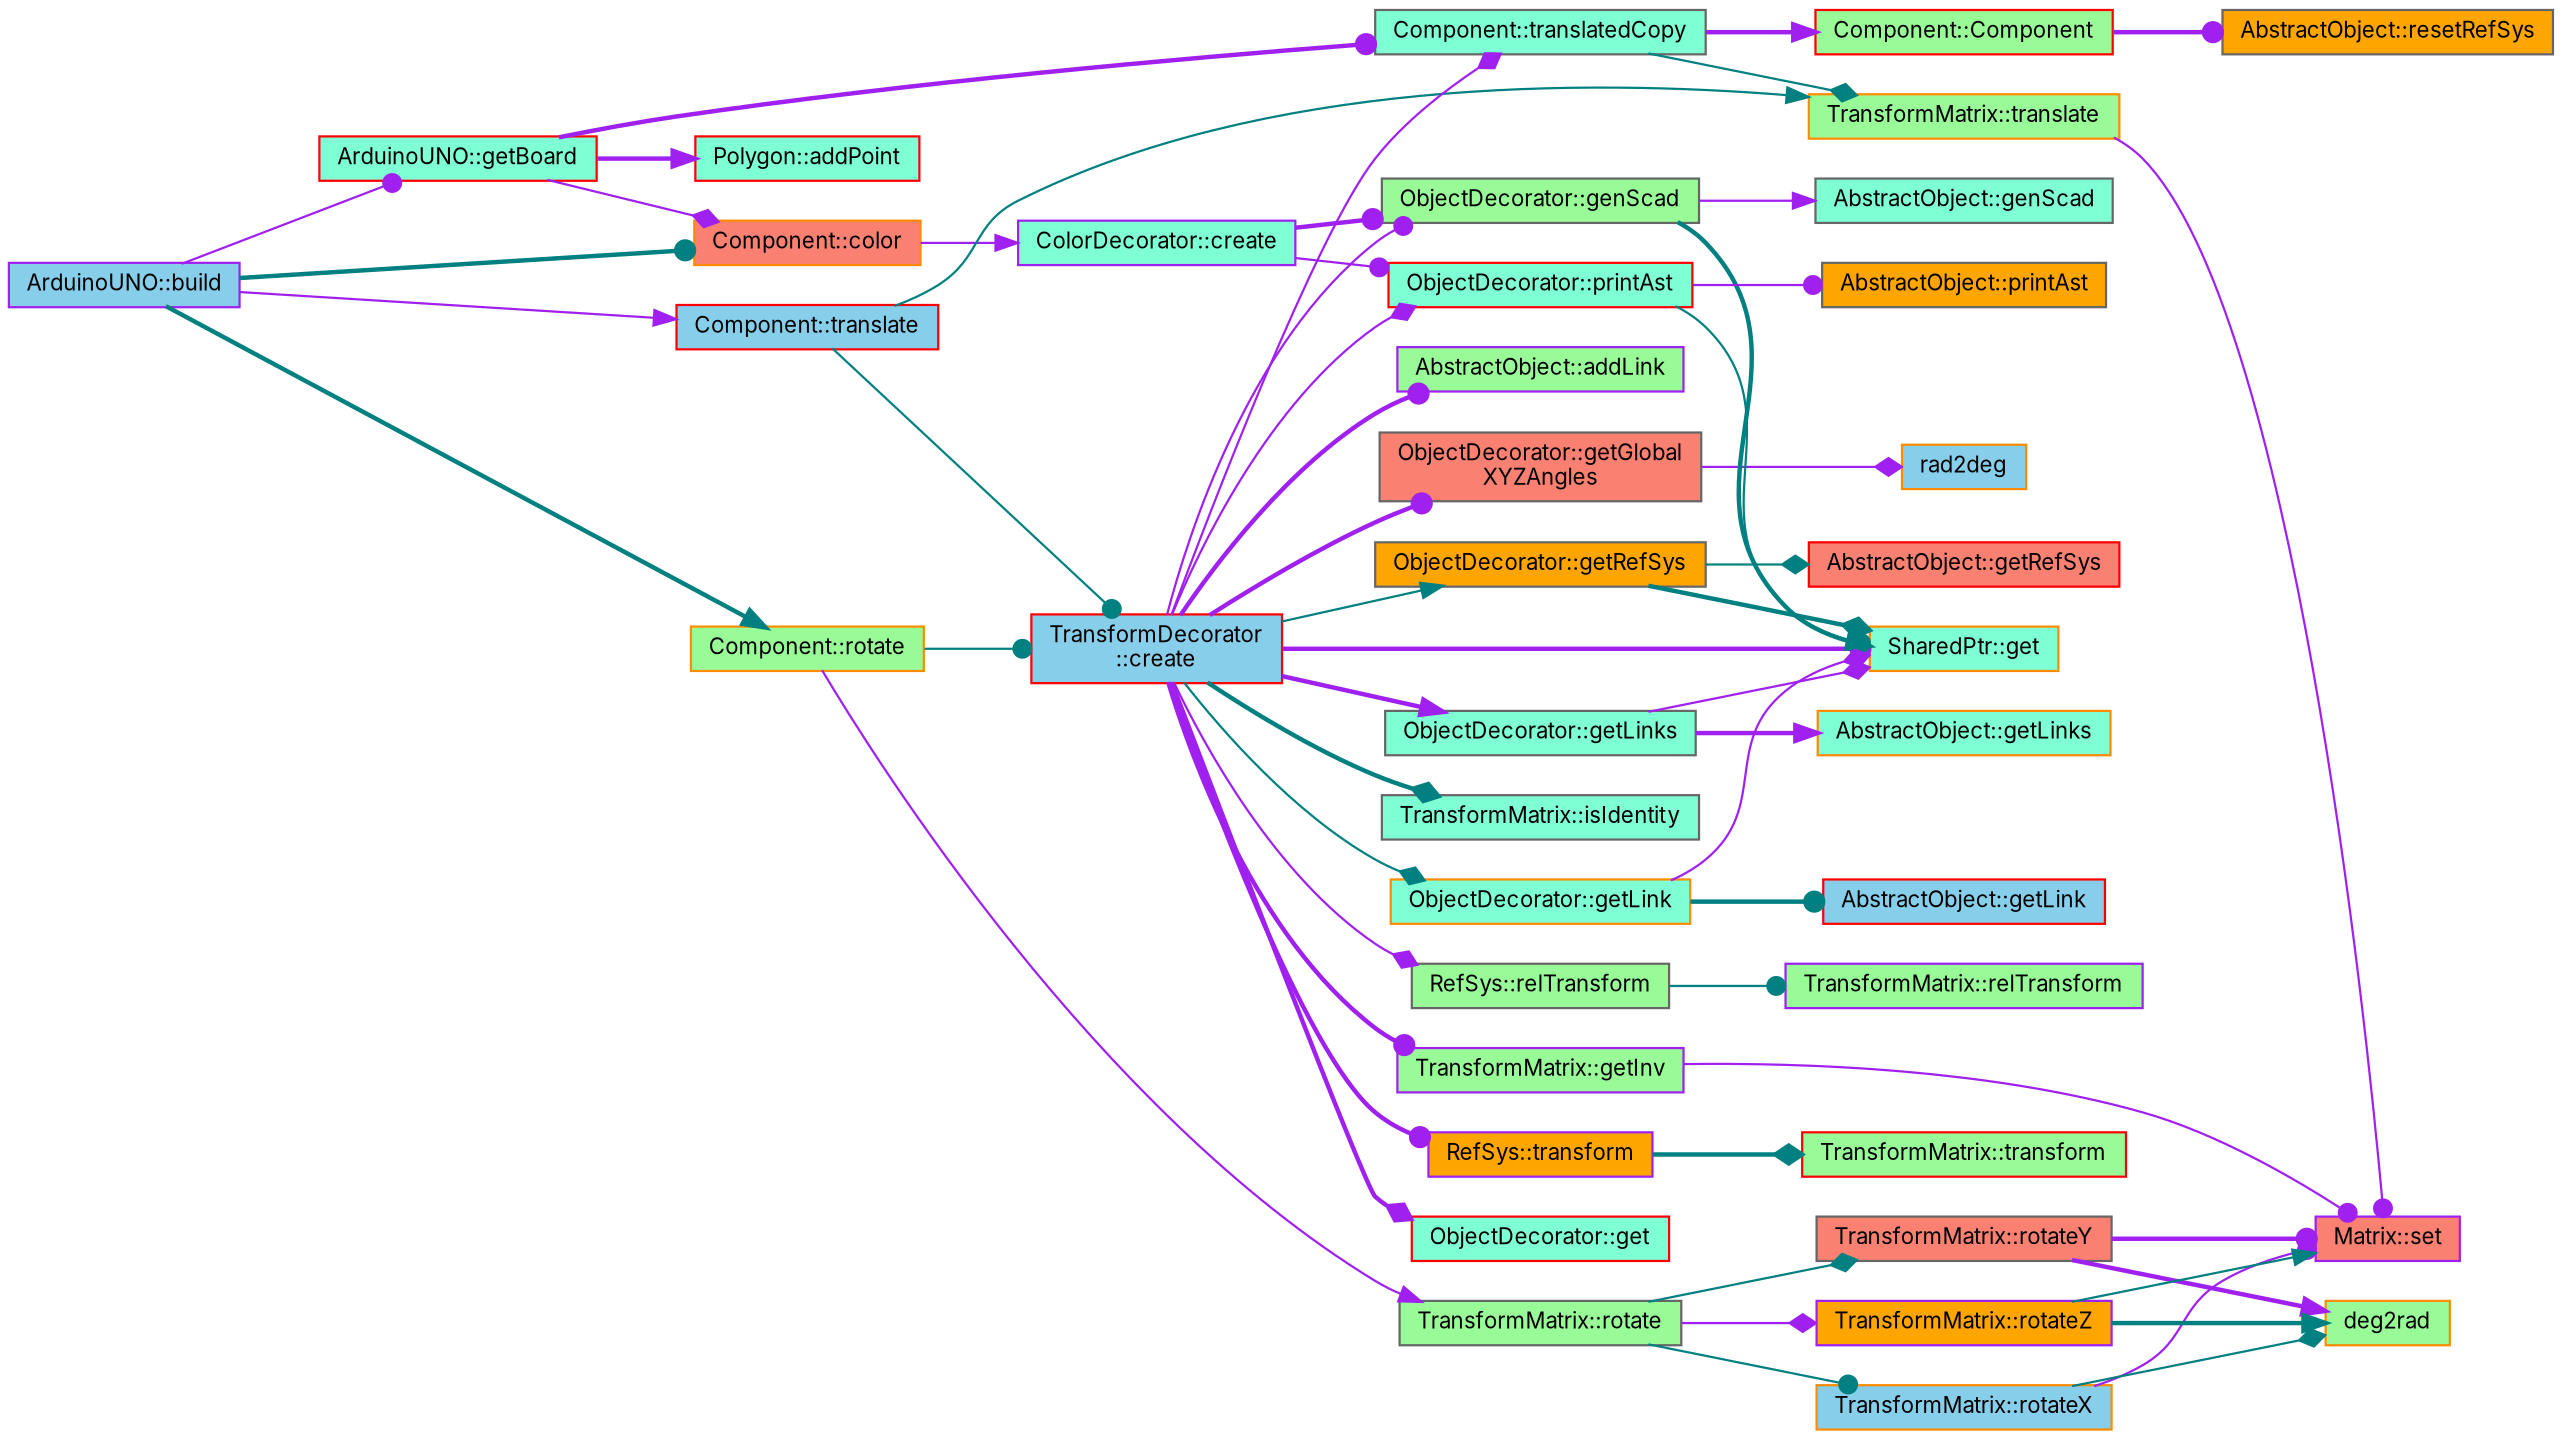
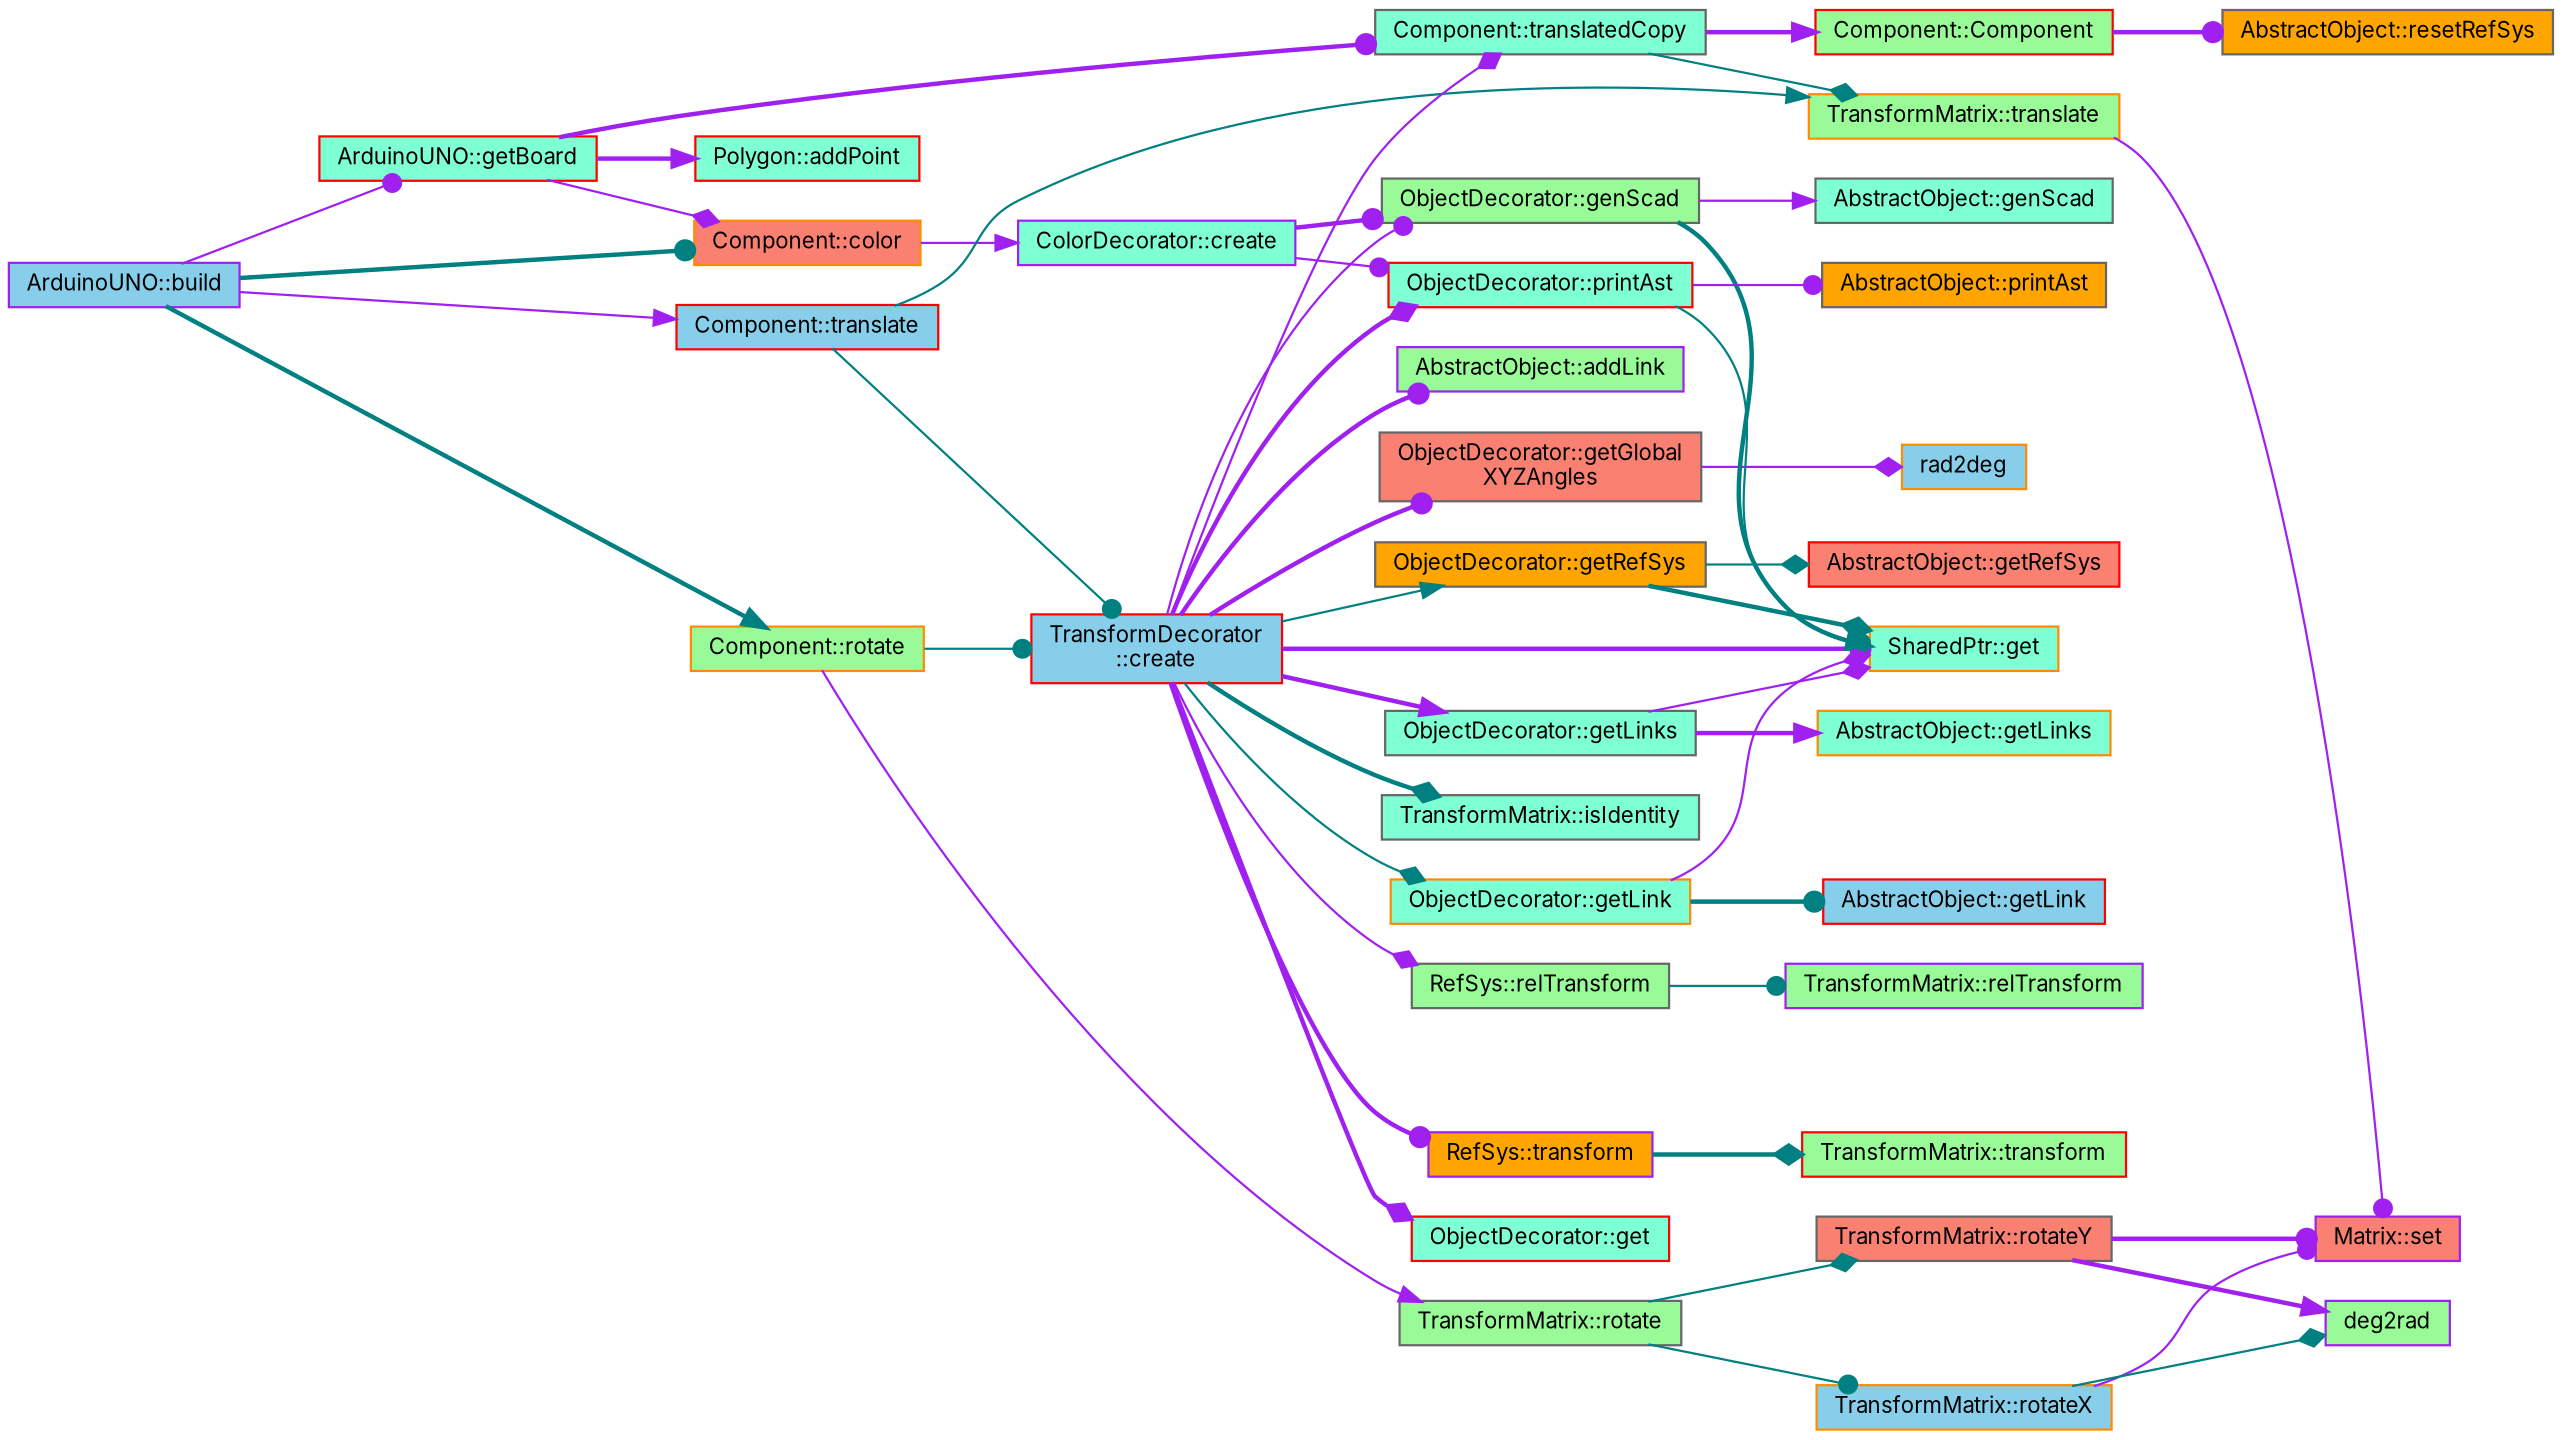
edge "TransformDecorator ::create" -> "ObjectDecorator::printAst": style solid -> bold
node "TransformMatrix::getInv": removed
node "TransformMatrix::rotateZ": removed
node "deg2rad": color darkorange -> purple
